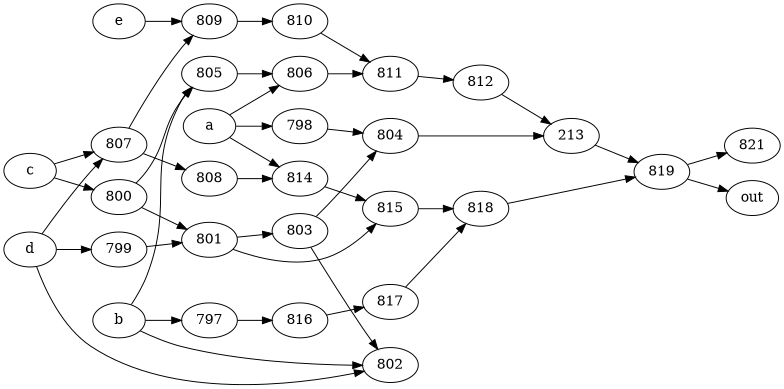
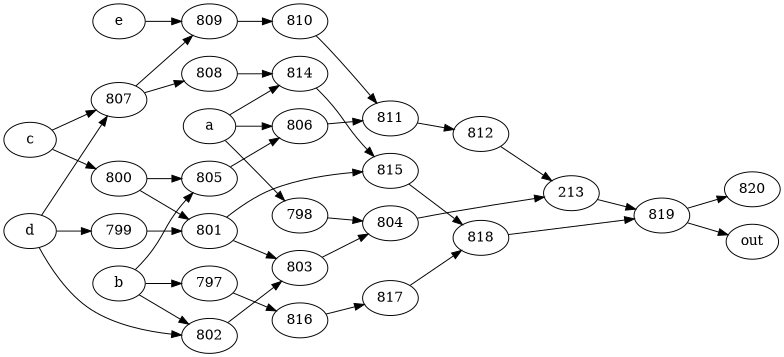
node "821": label "821" -> "820"
edge "803" -> "802": reversed
